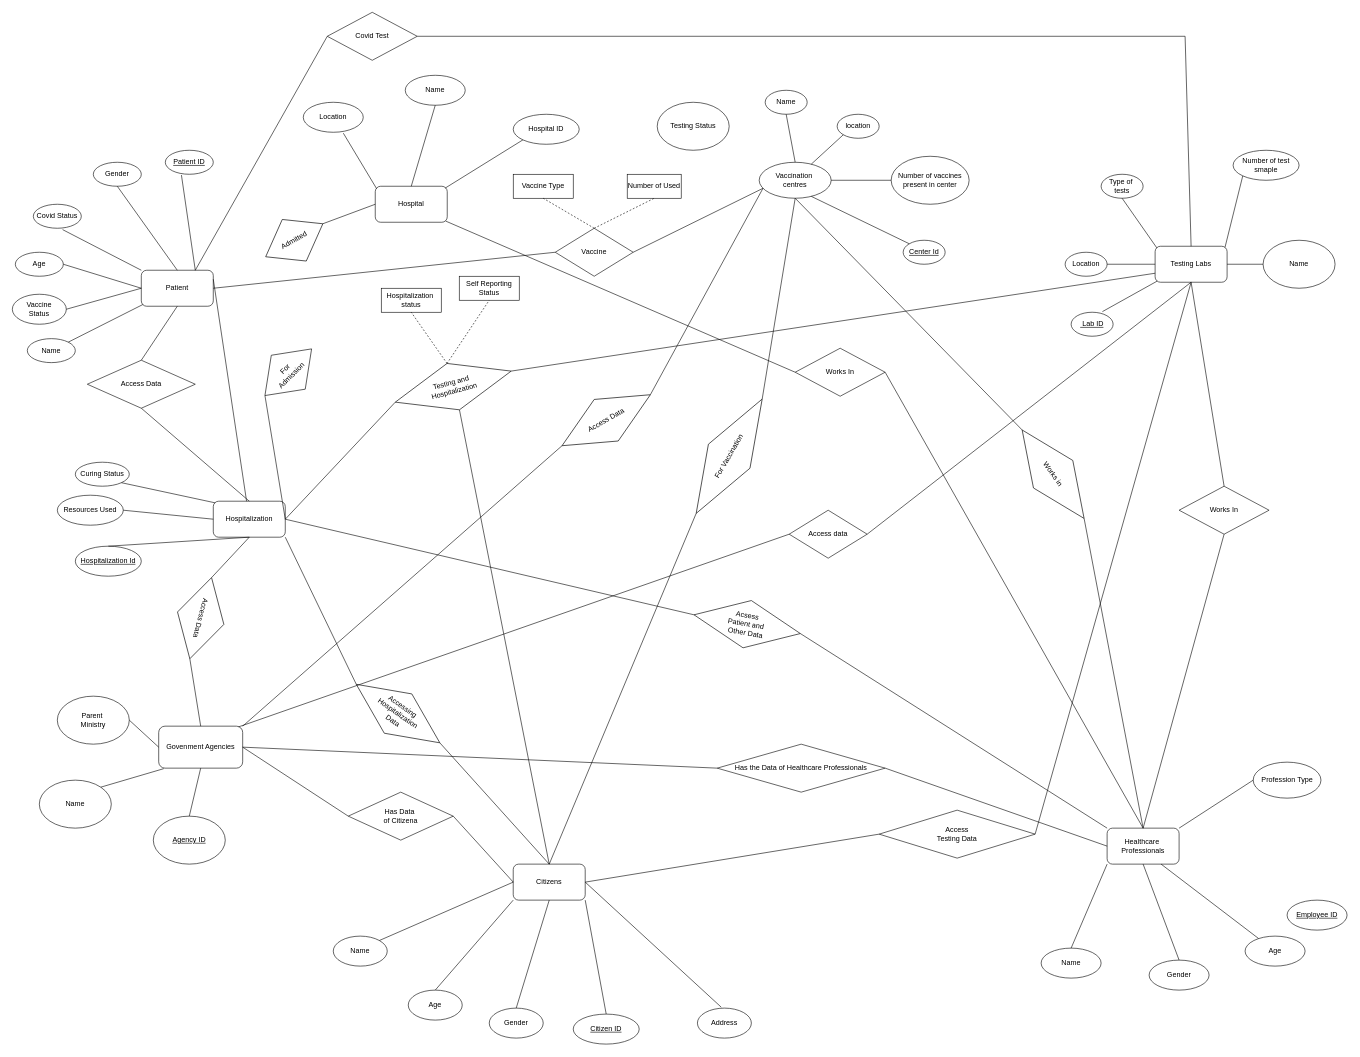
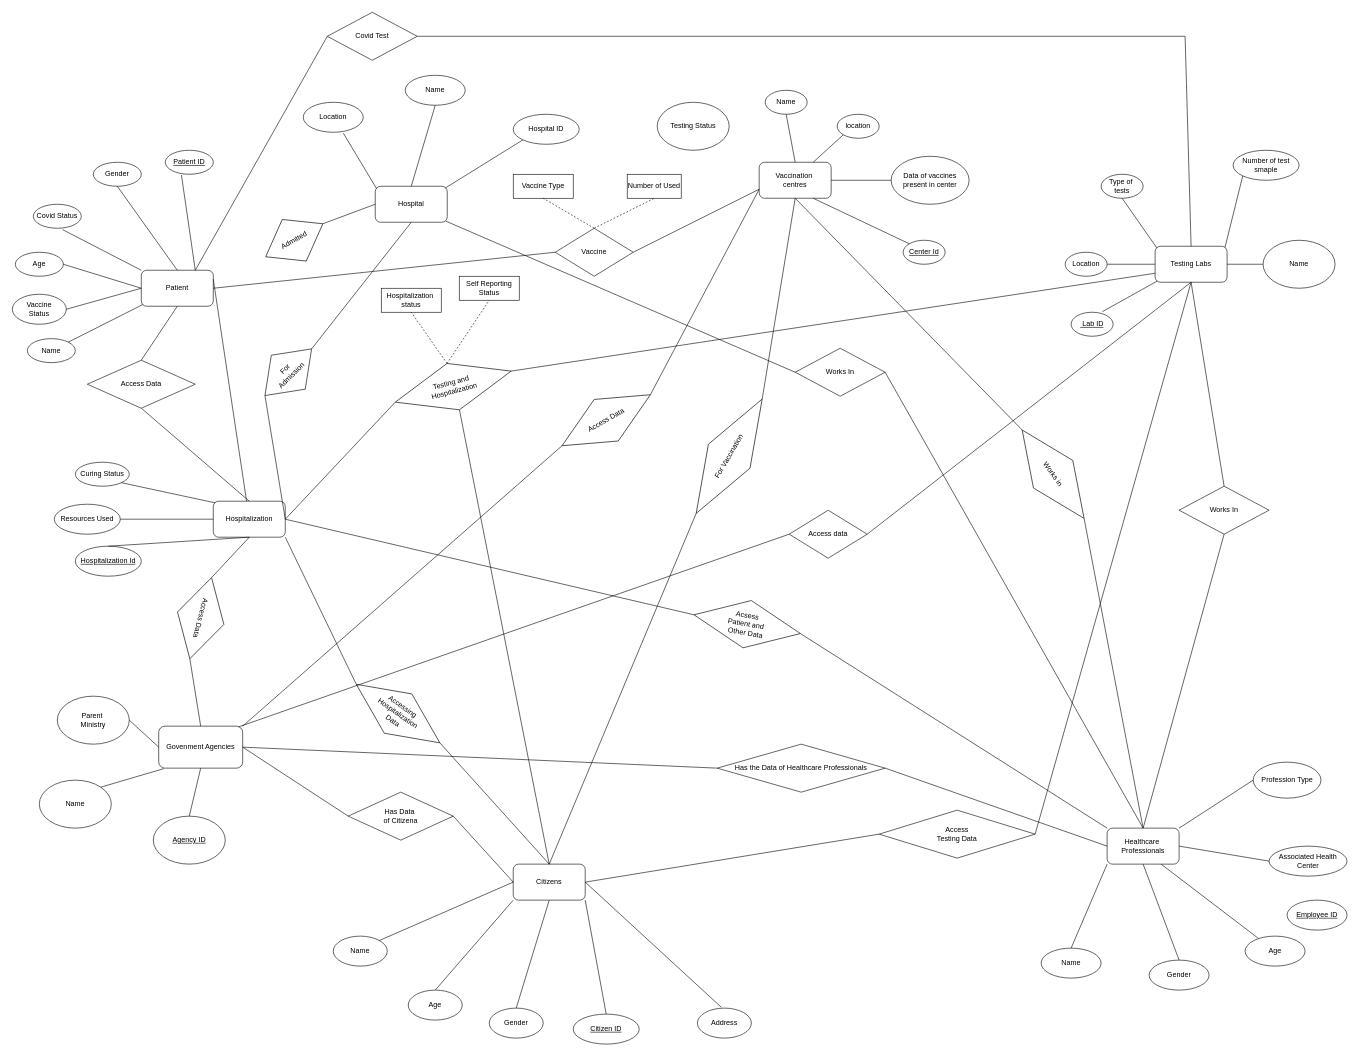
node "Vaccination centres": shape ellipse -> rounded rectangle
node "Number of vaccines present in center": label "Number of vaccines present in center" -> "Data of vaccines present in center"
edge "Hospital" -- "For Admission": added
node "Resources Used": moved (90, 510) -> (87, 519)
edge "Healthcare Professionals" -- "Associated Health Center": added
node "Associated Health Center": added
